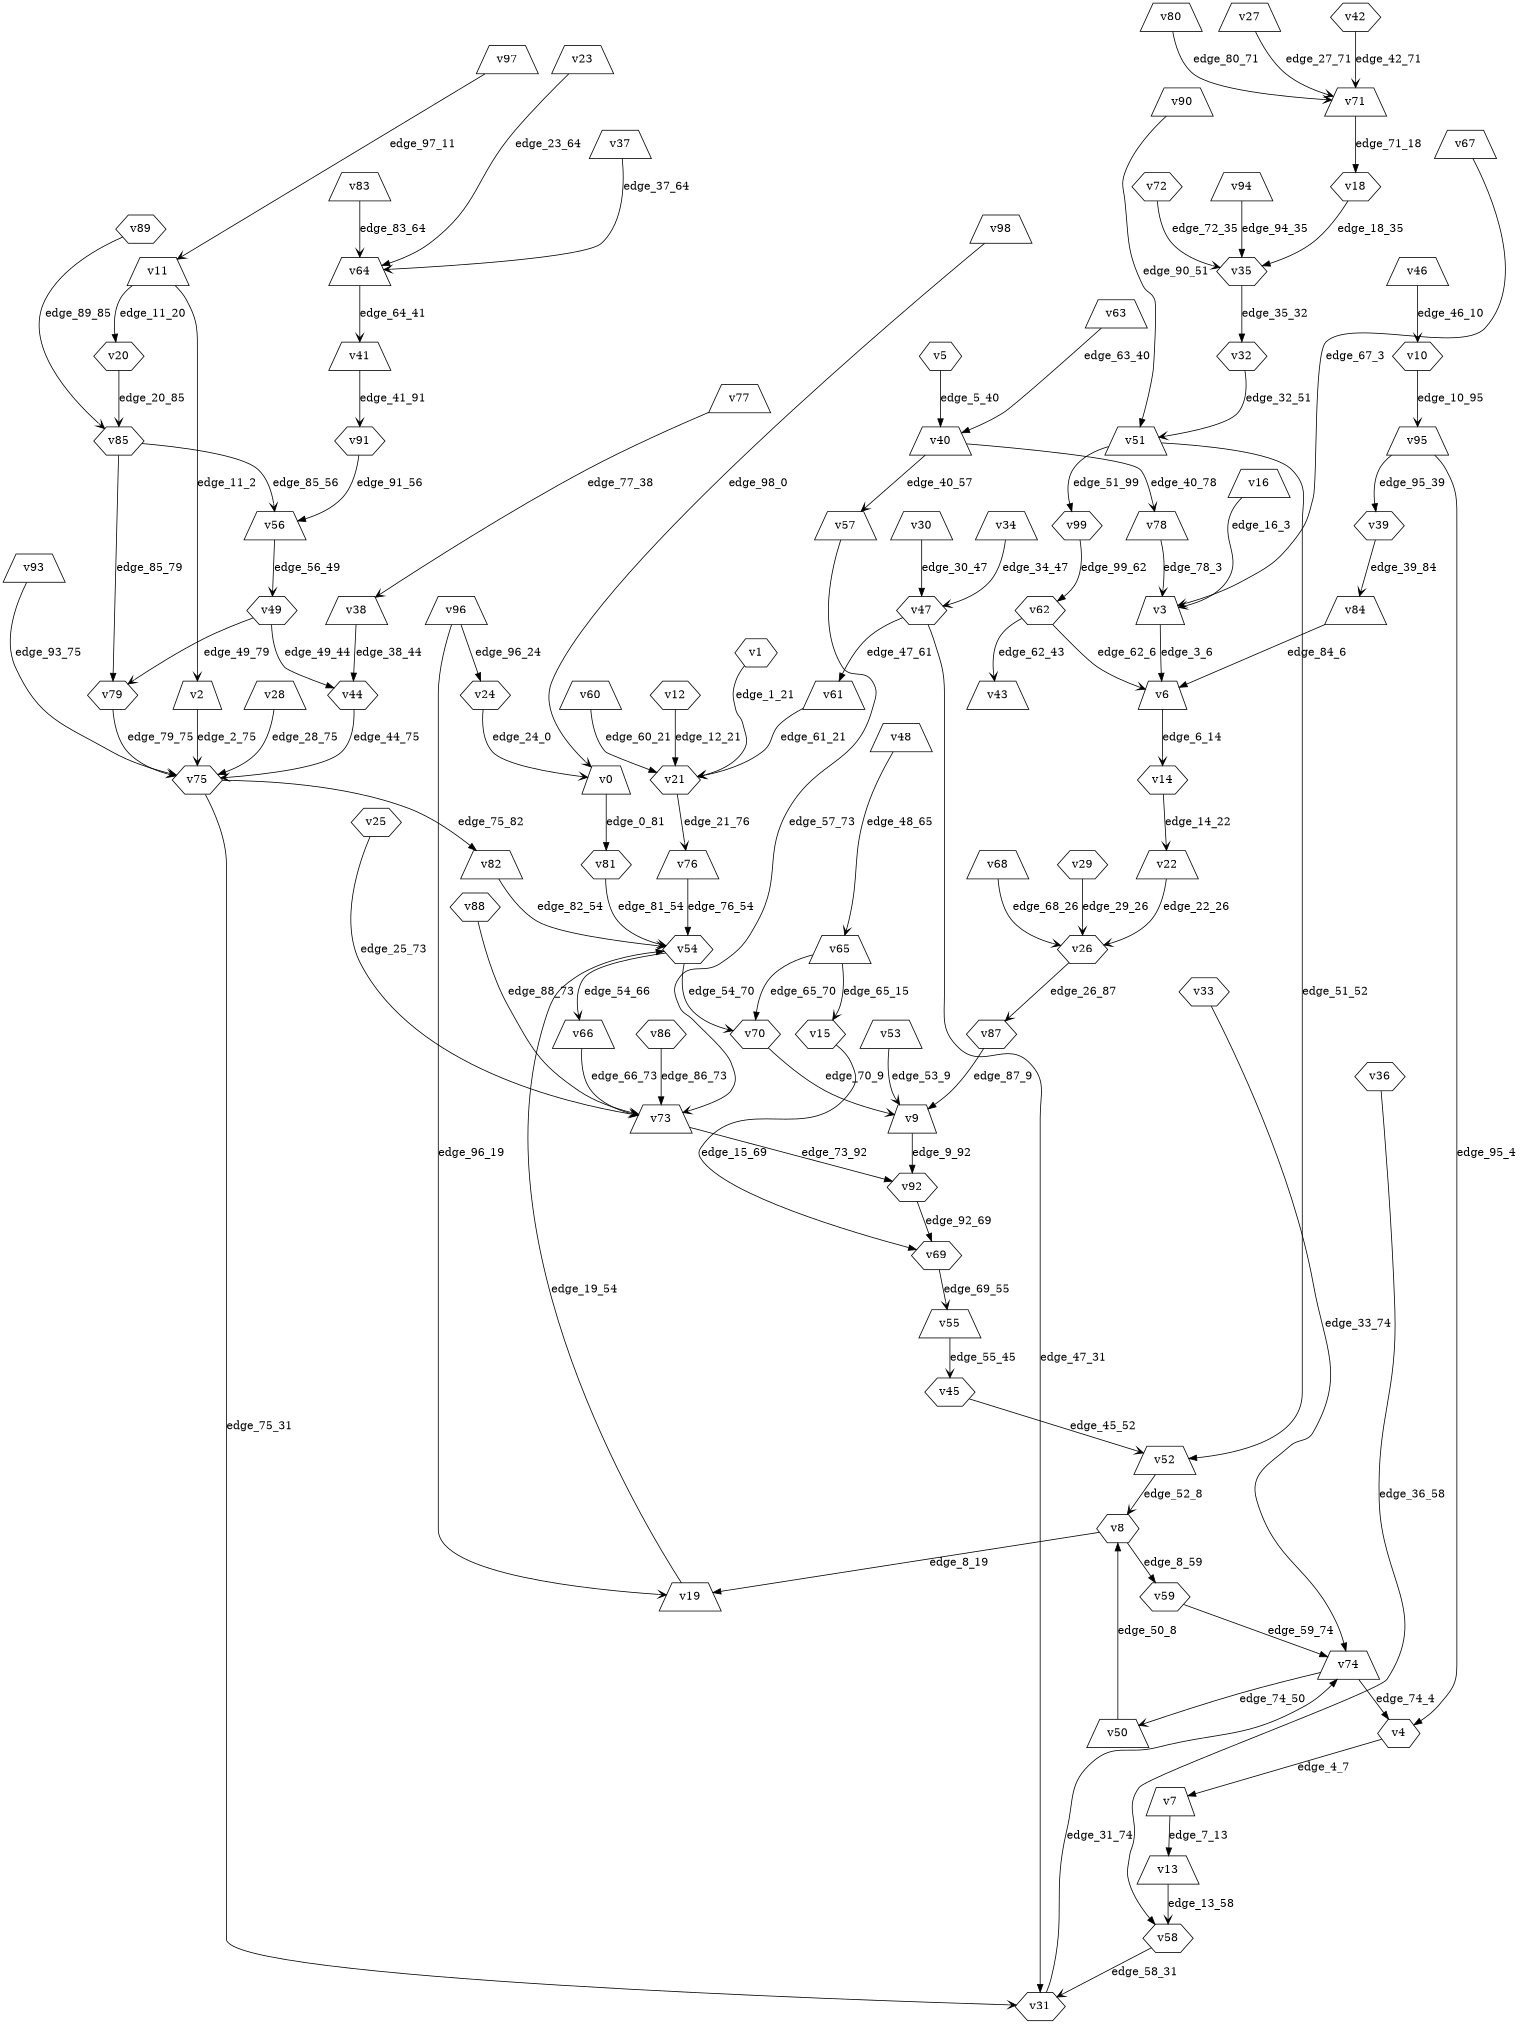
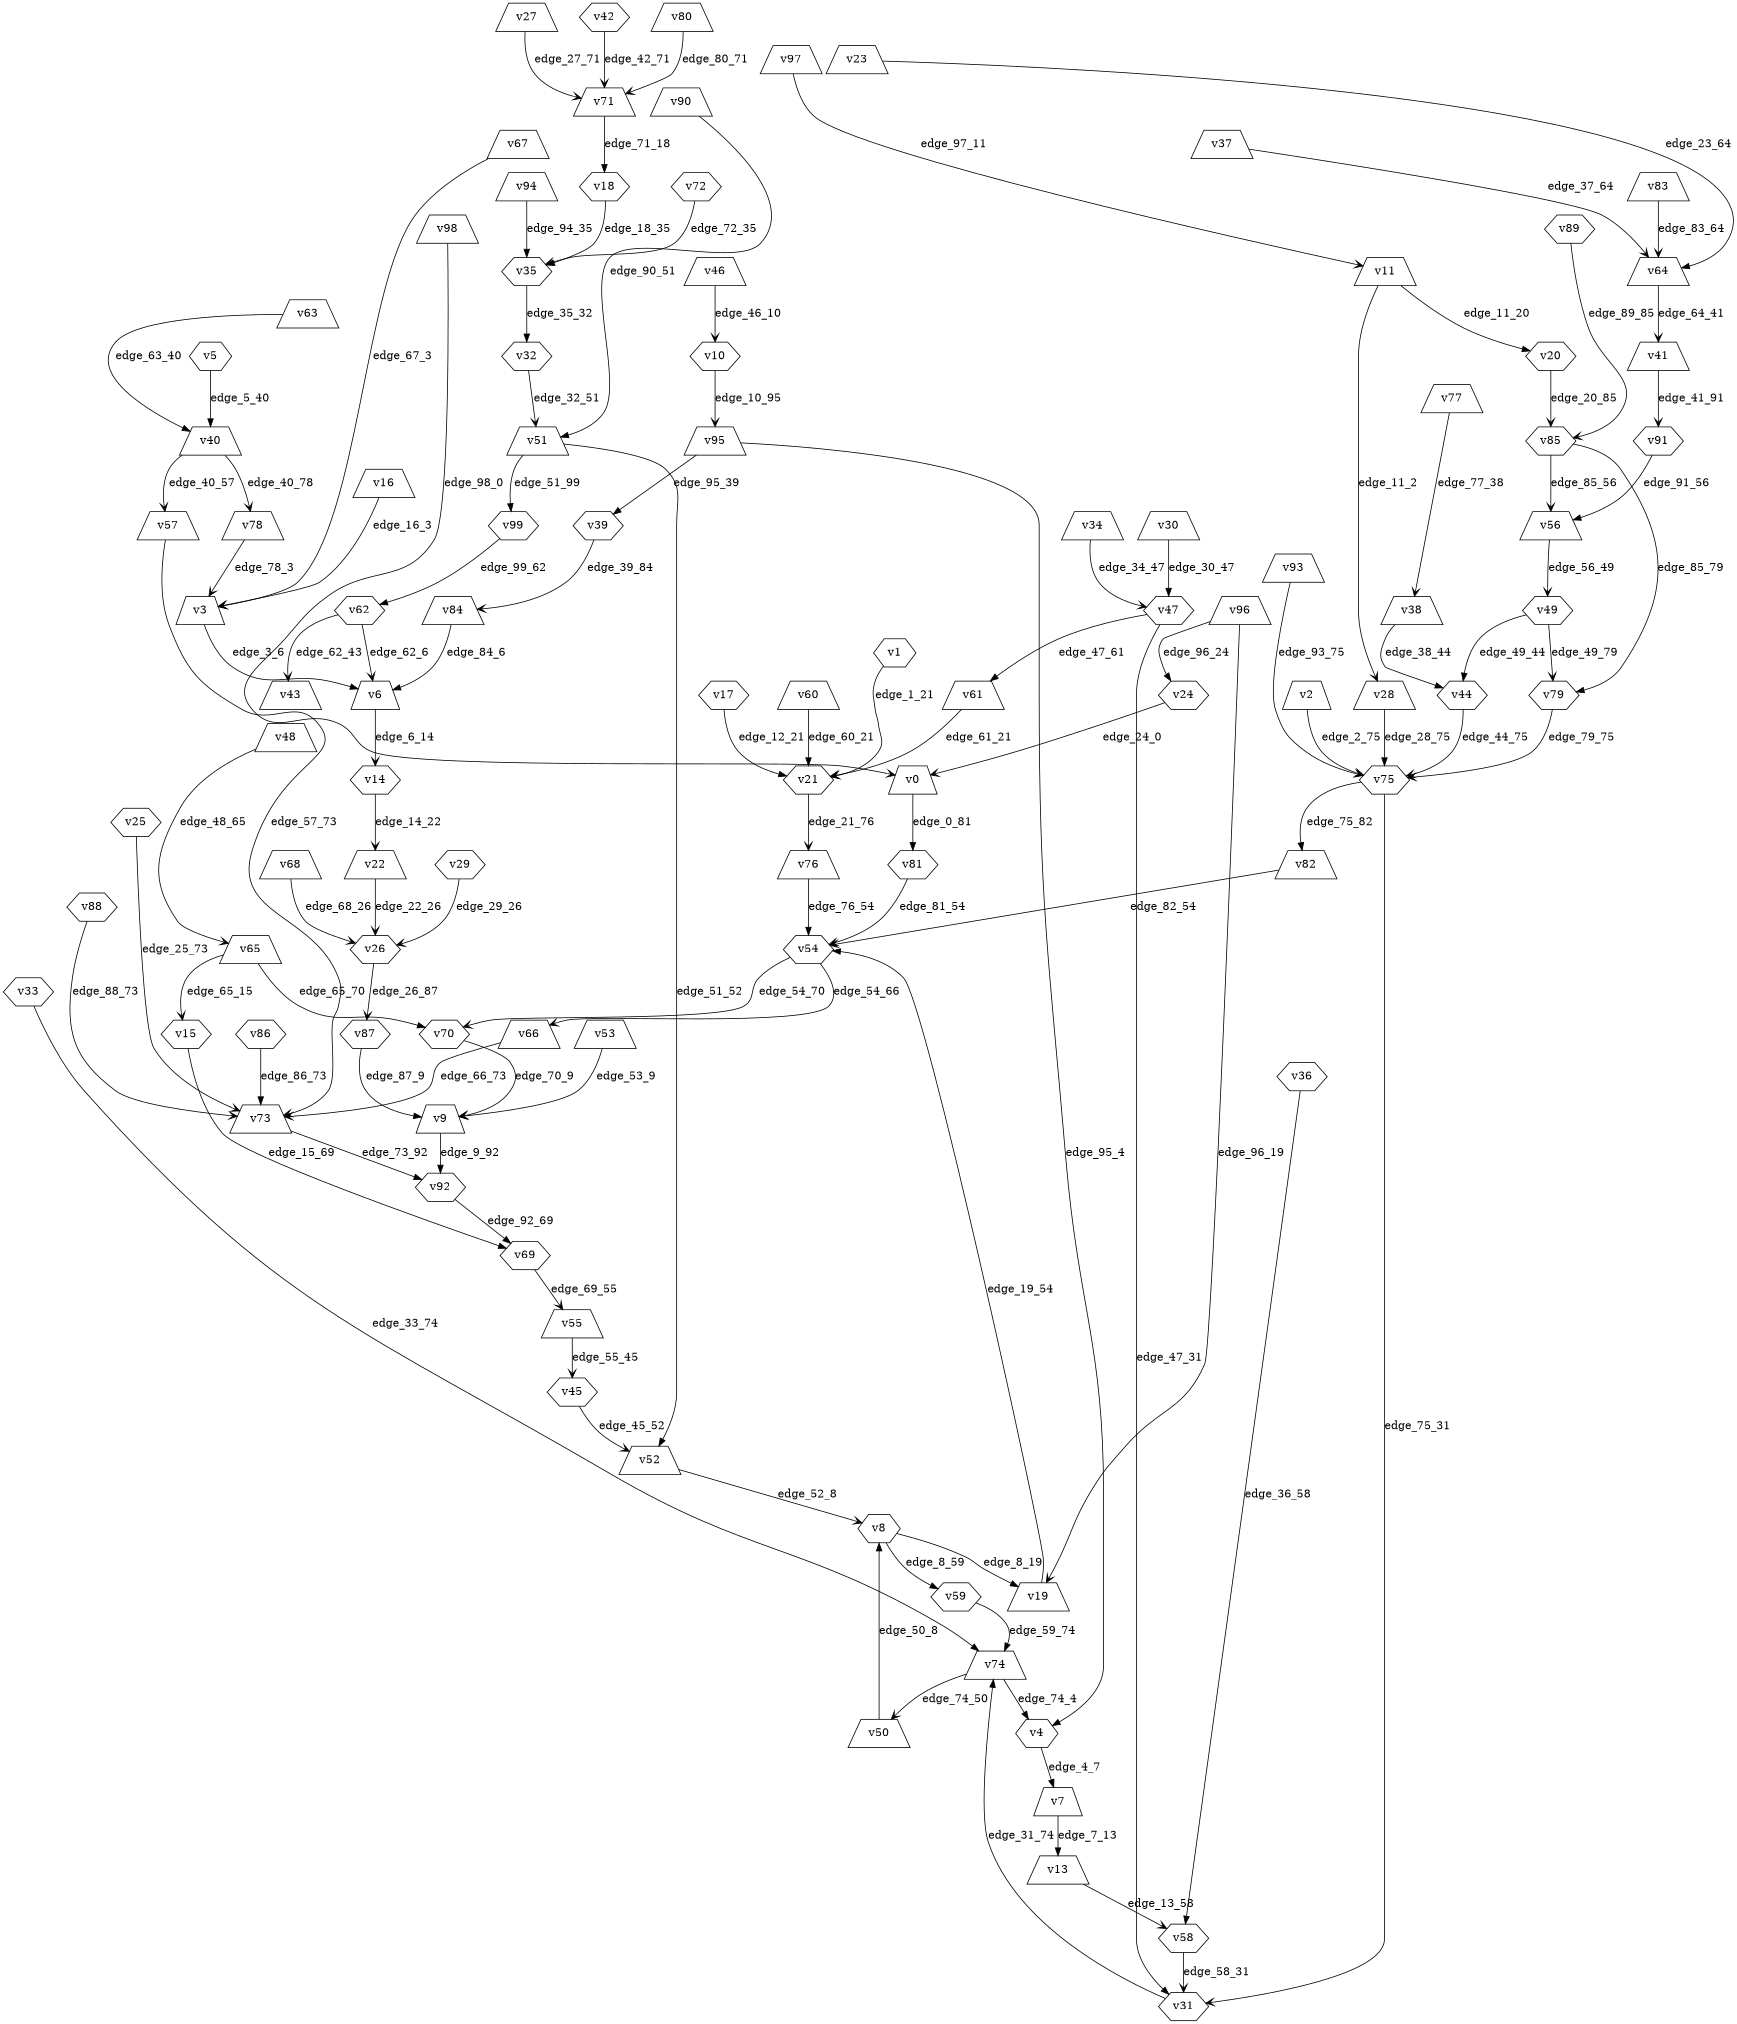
edge "v11" -> "v2": now "v11" -> "v28"
node "v12": label "v12" -> "v17"
